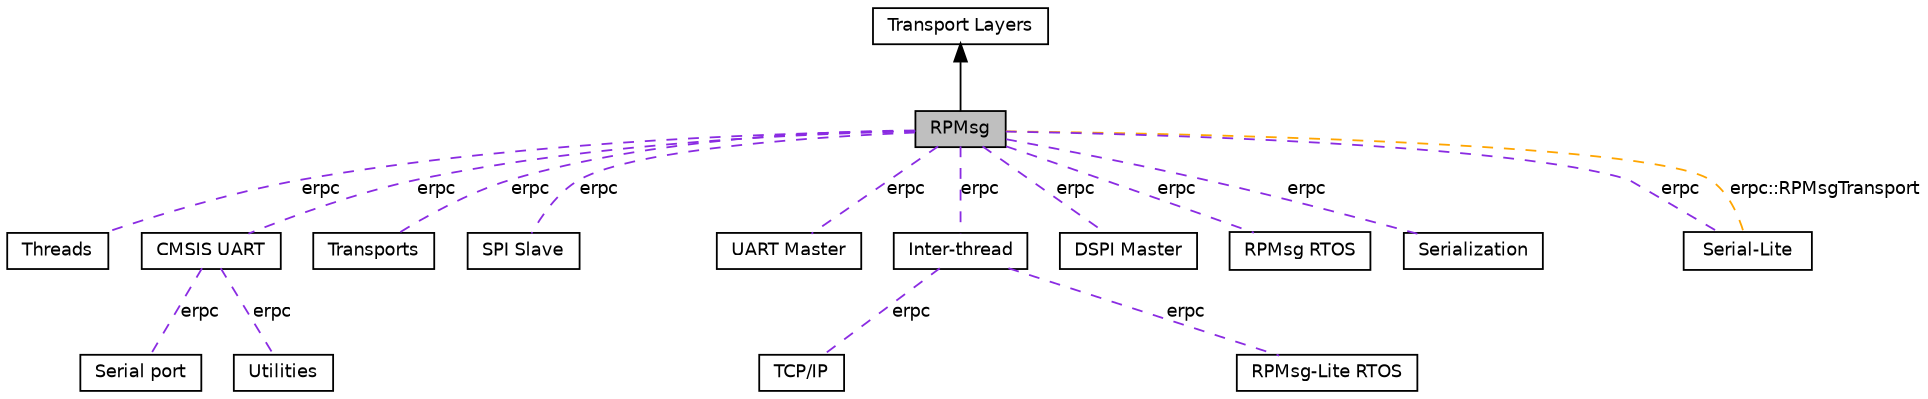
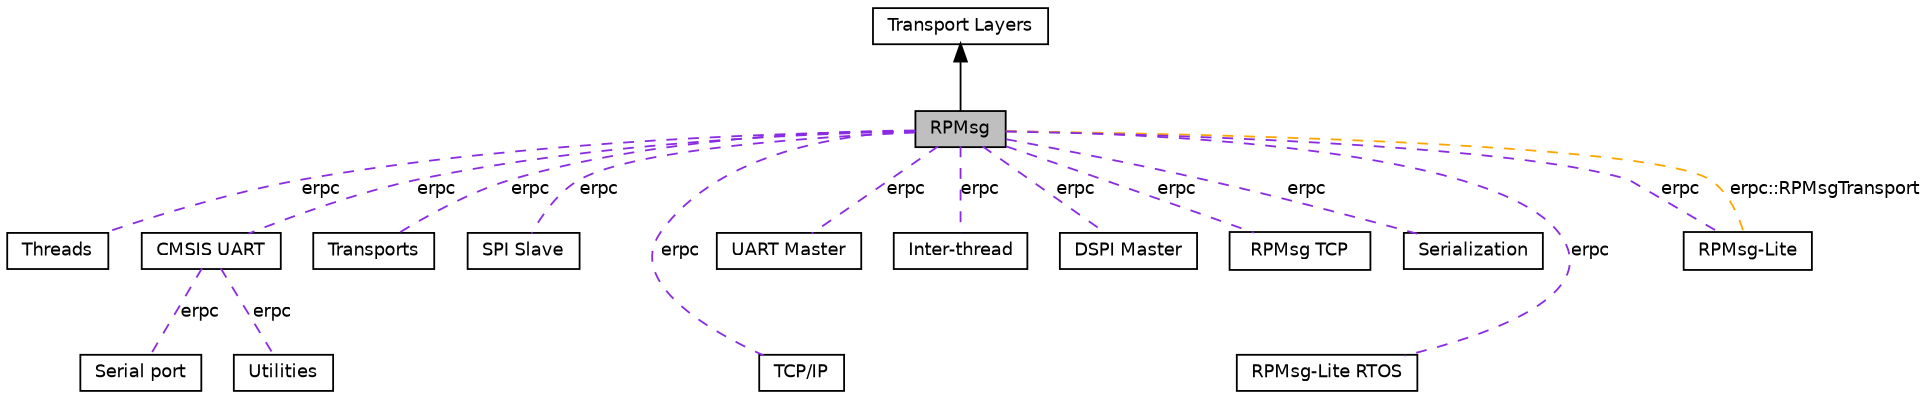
node "RPMsg RTOS": label "RPMsg RTOS" -> "RPMsg TCP"
node "Serial-Lite": label "Serial-Lite" -> "RPMsg-Lite"
edge "Inter-thread" -- "TCP/IP": now "RPMsg" -- "TCP/IP"
edge "Inter-thread" -- "RPMsg-Lite RTOS": now "RPMsg" -- "RPMsg-Lite RTOS"
